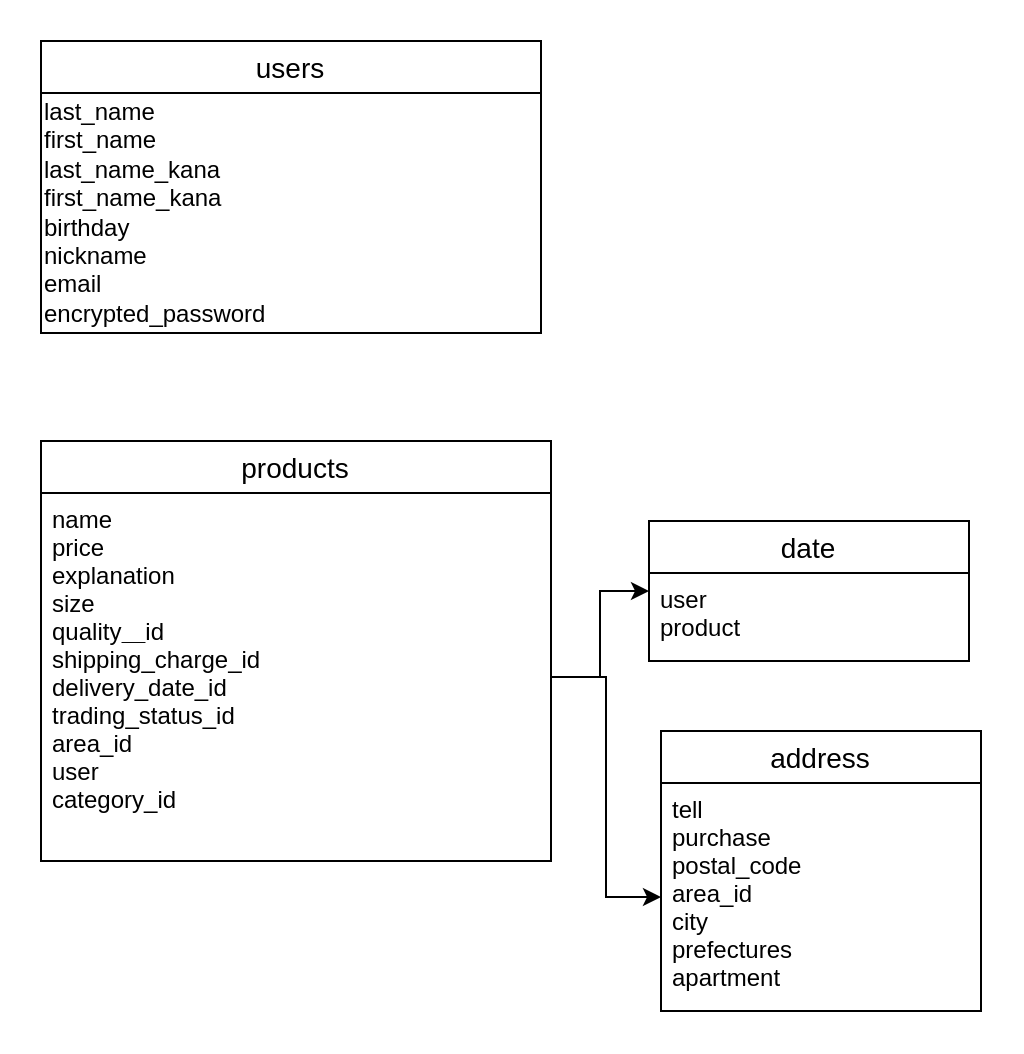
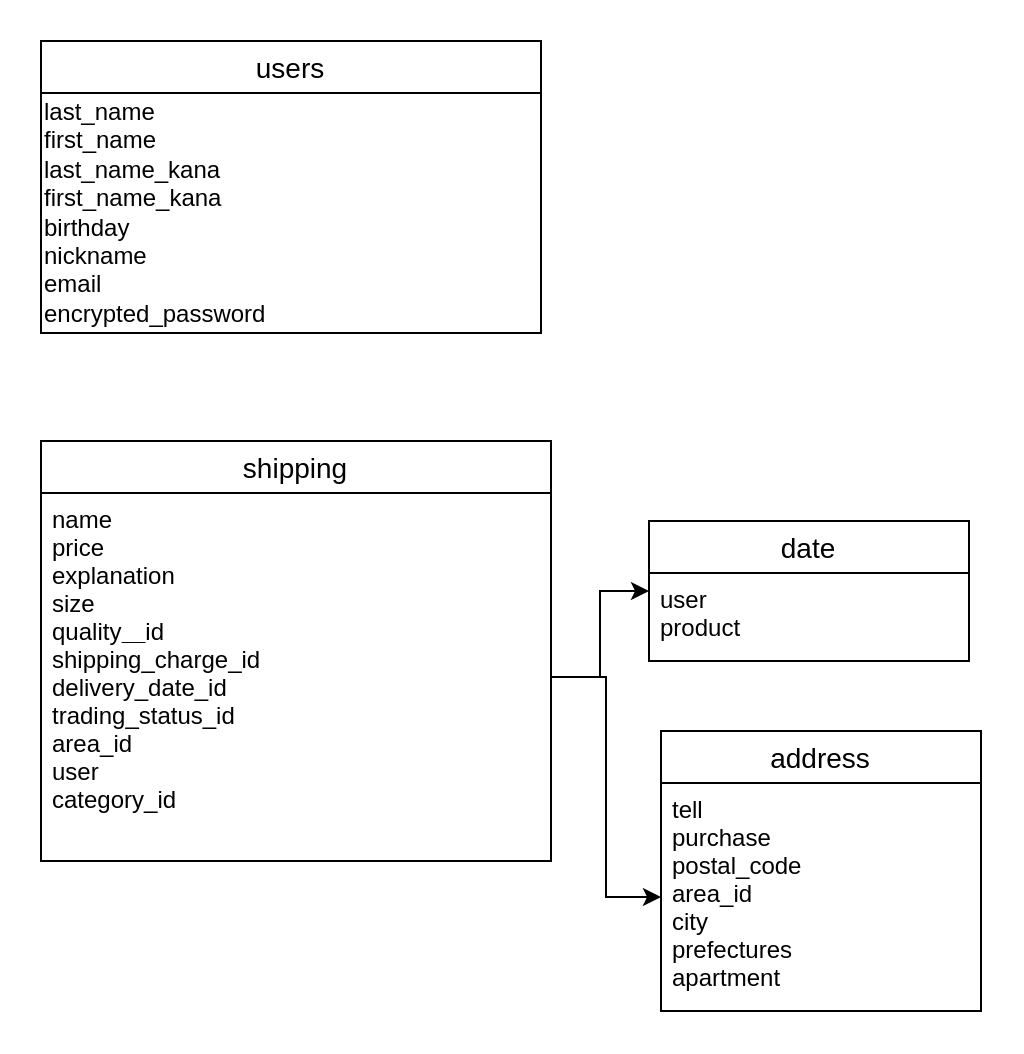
node "products": label "products" -> "shipping"
